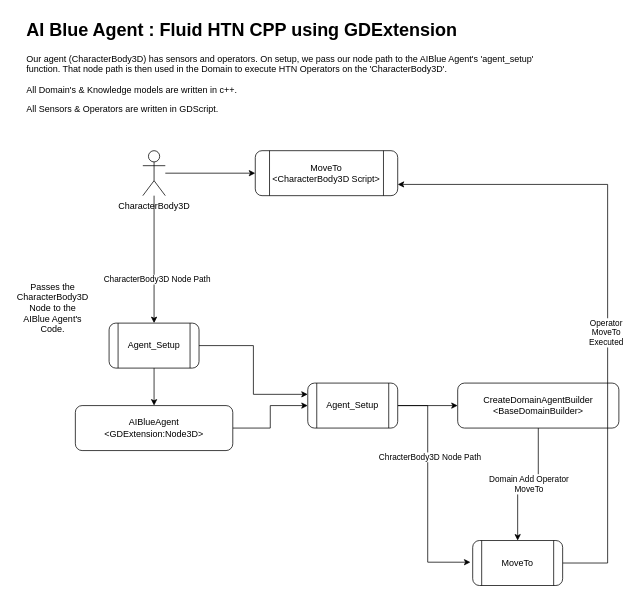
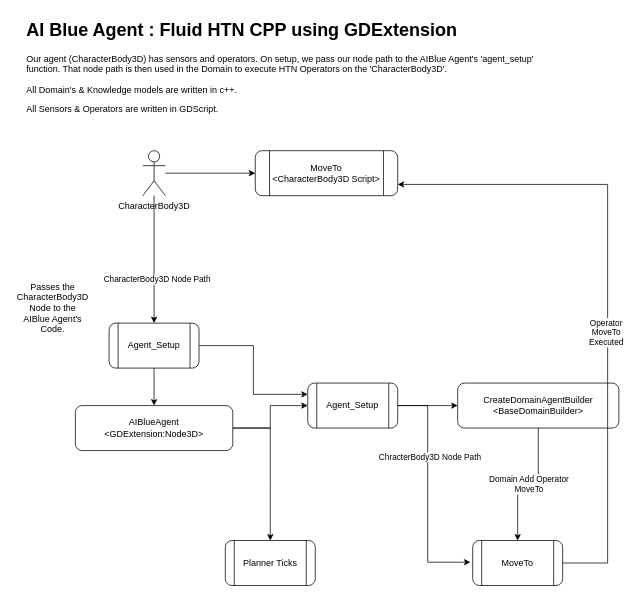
edge "AIBlueAgent <GDExtension:Node3D>" -> "Planner Ticks": added
node "Planner Ticks": added
